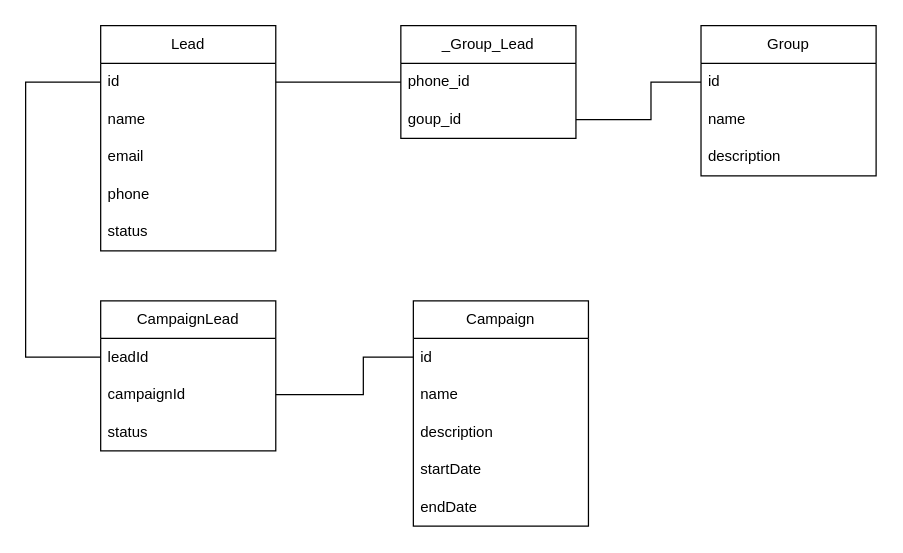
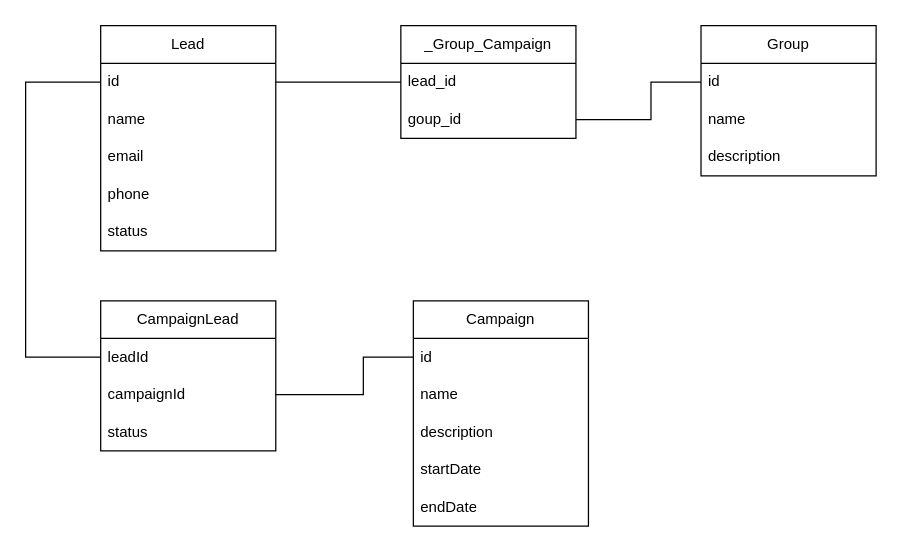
node "_Group_Lead": label "_Group_Lead" -> "_Group_Campaign"
node "phone_id": label "phone_id" -> "lead_id"
